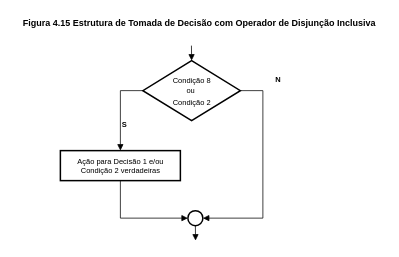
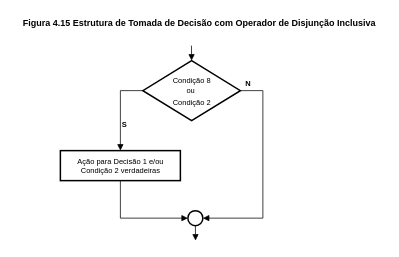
node "N": moved (278, 79) -> (248, 83)
